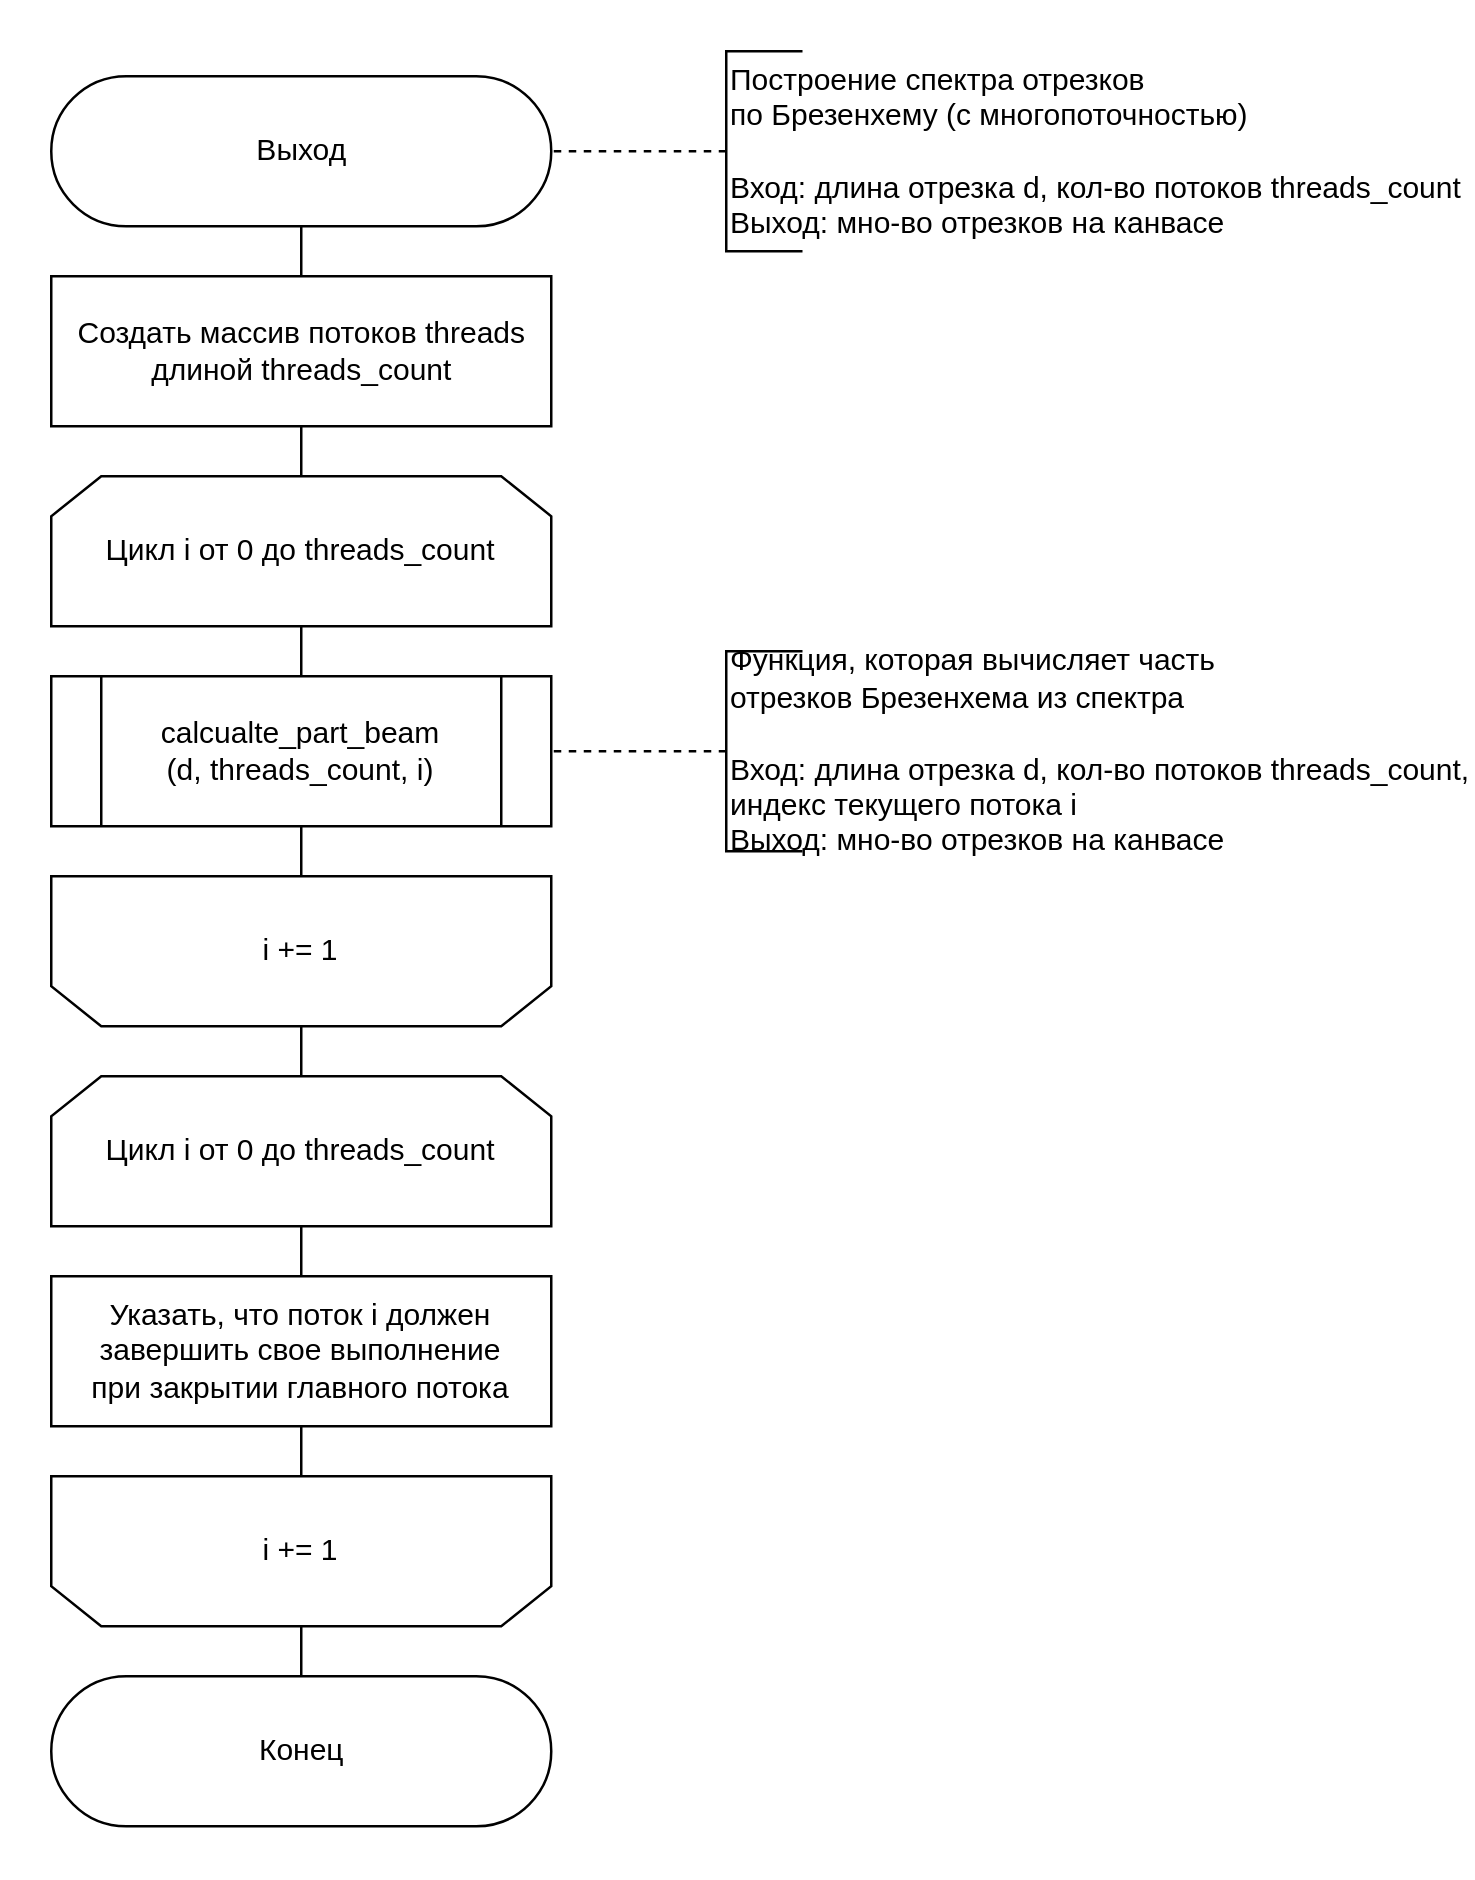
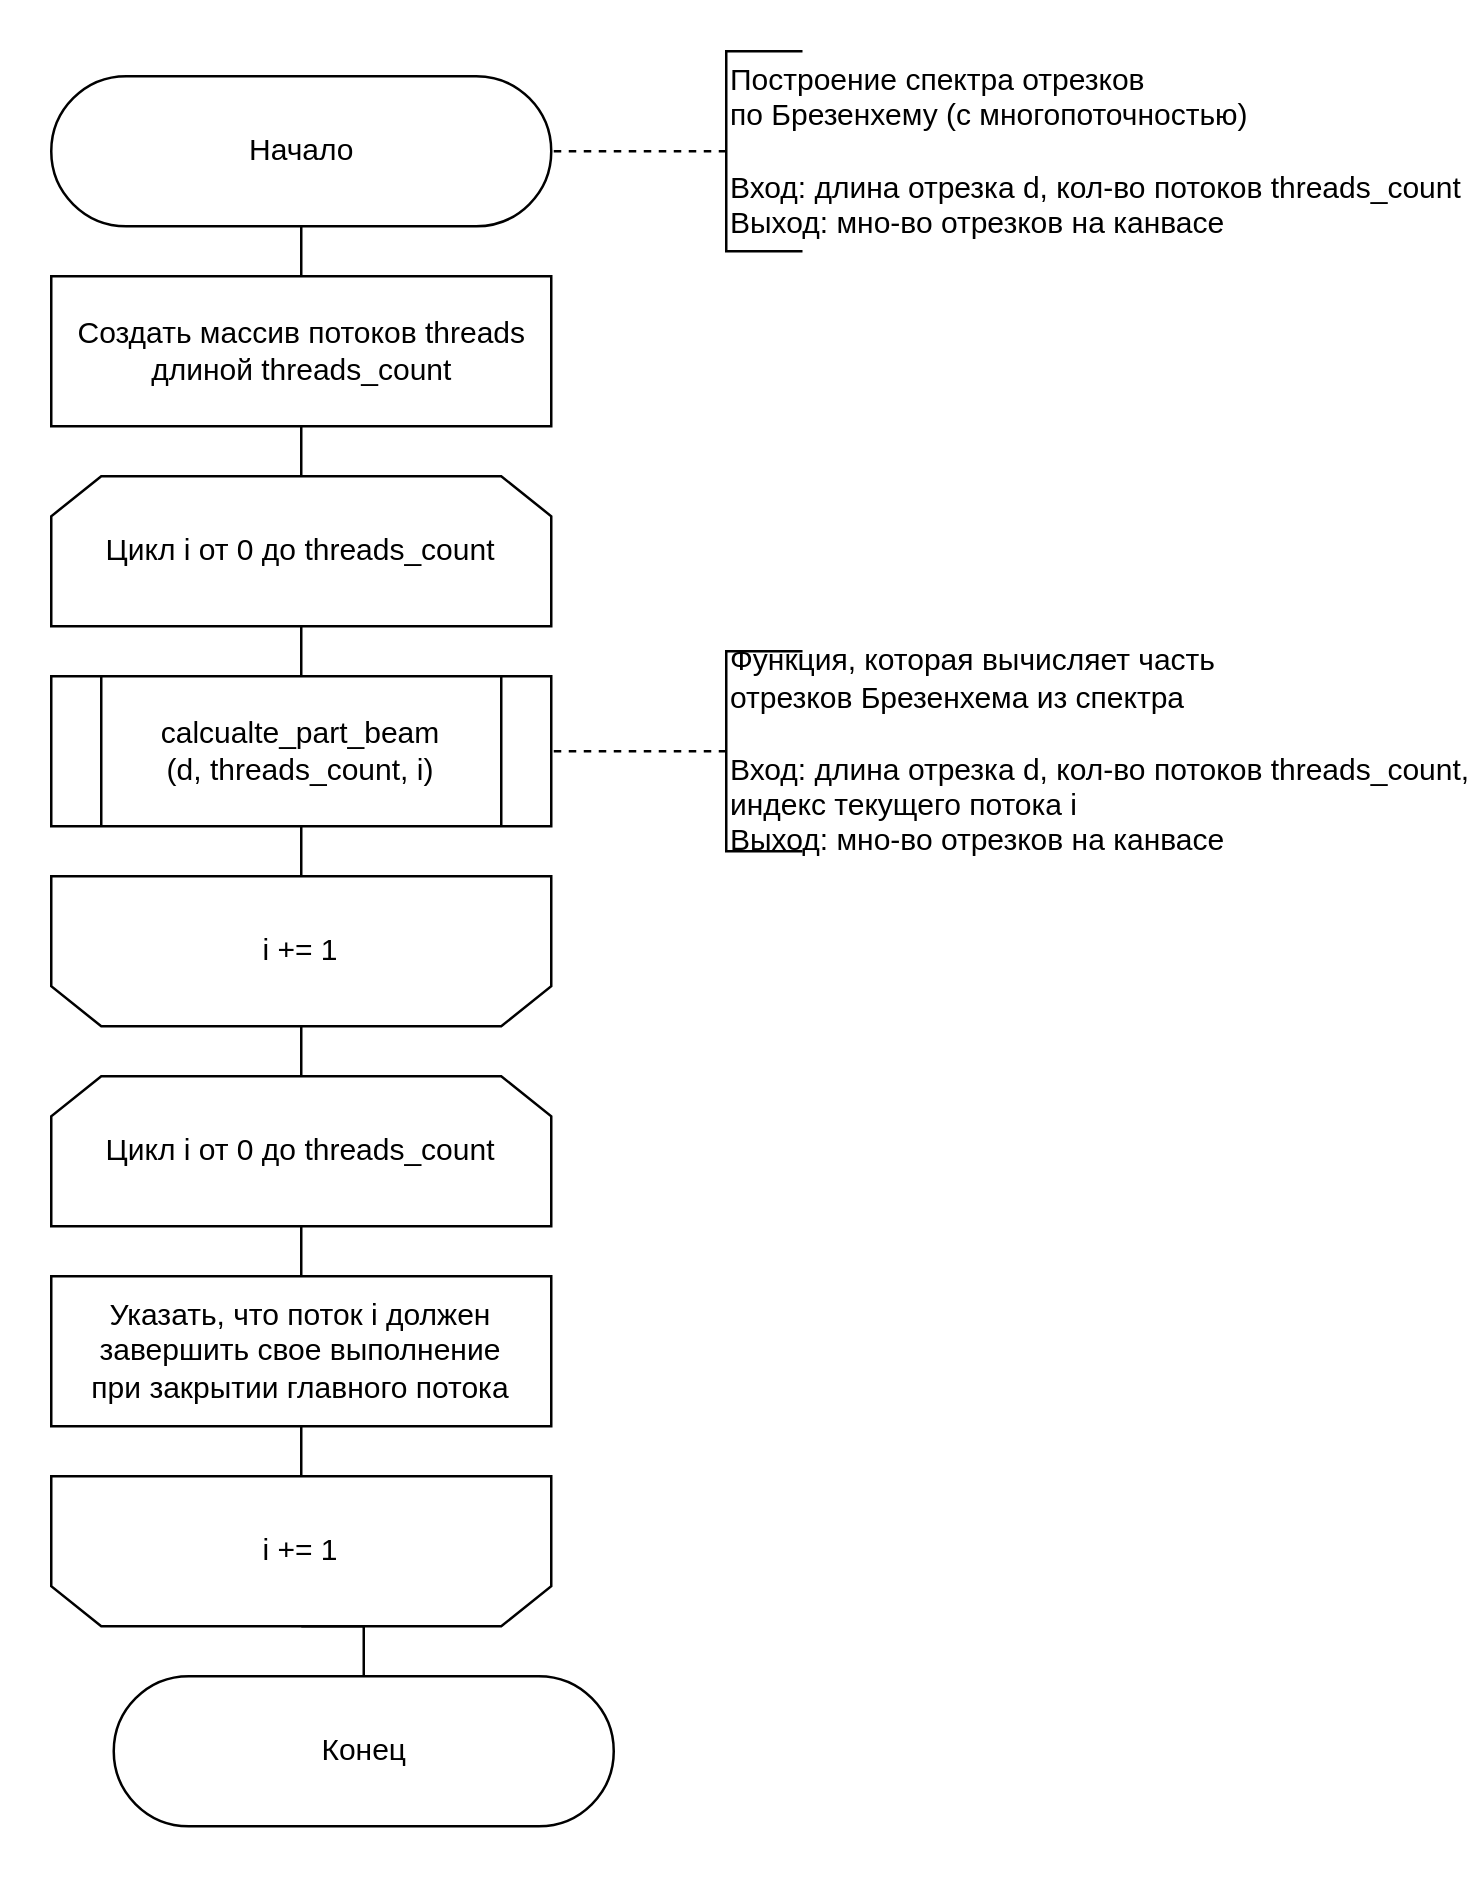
node "Выход": label "Выход" -> "Начало"
node "Конец": moved (301, 1751) -> (364, 1751)
